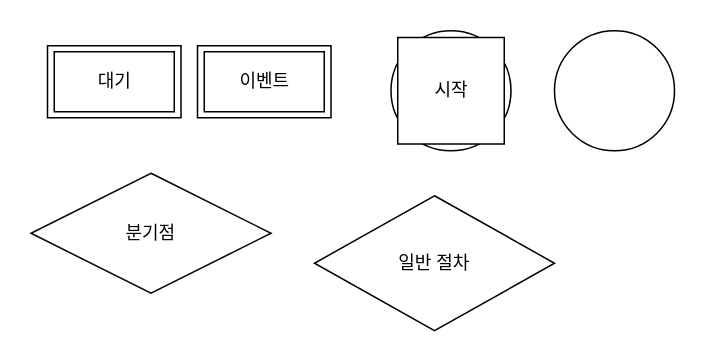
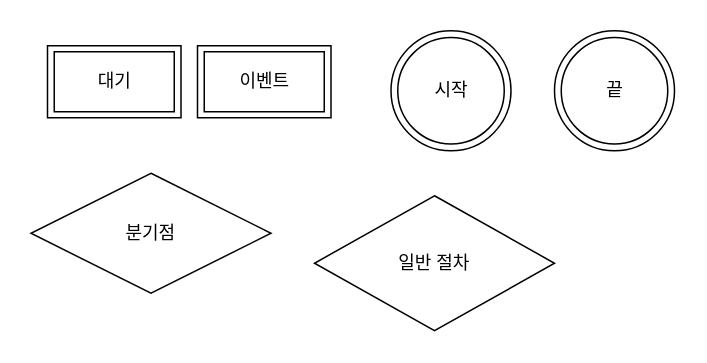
node "시작": shape rectangle -> ellipse
node "끝": added
